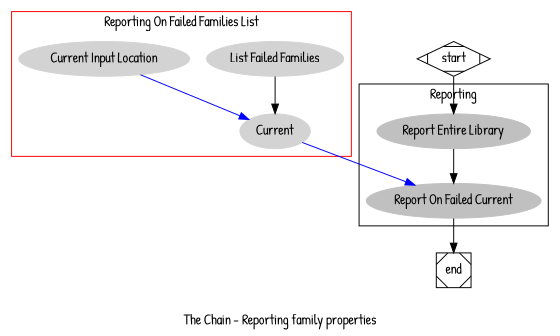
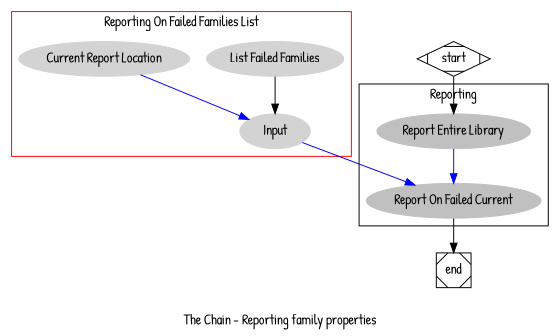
node "Current Input Location": label "Current Input Location" -> "Current Report Location"
node "Current": label "Current" -> "Input"
edge "Report Entire Library" -> "Report On Failed Current": color black -> blue
